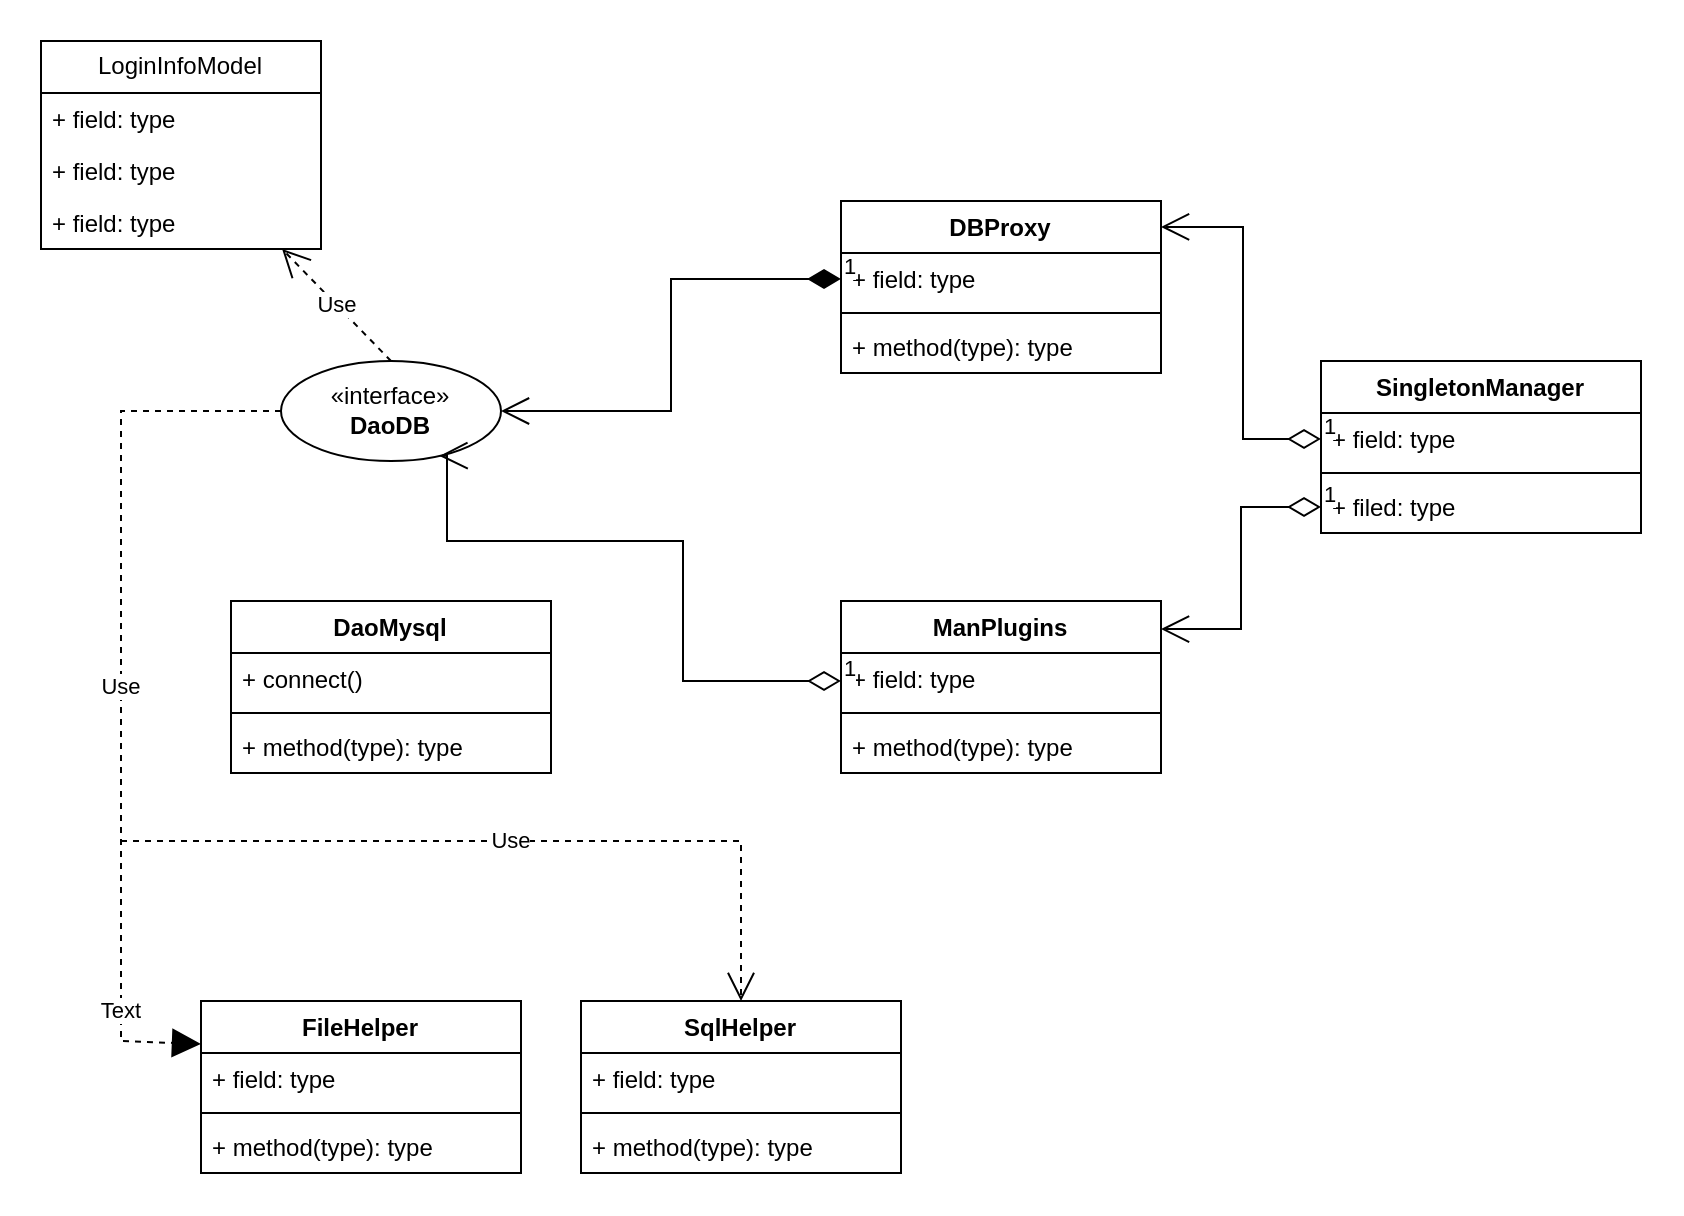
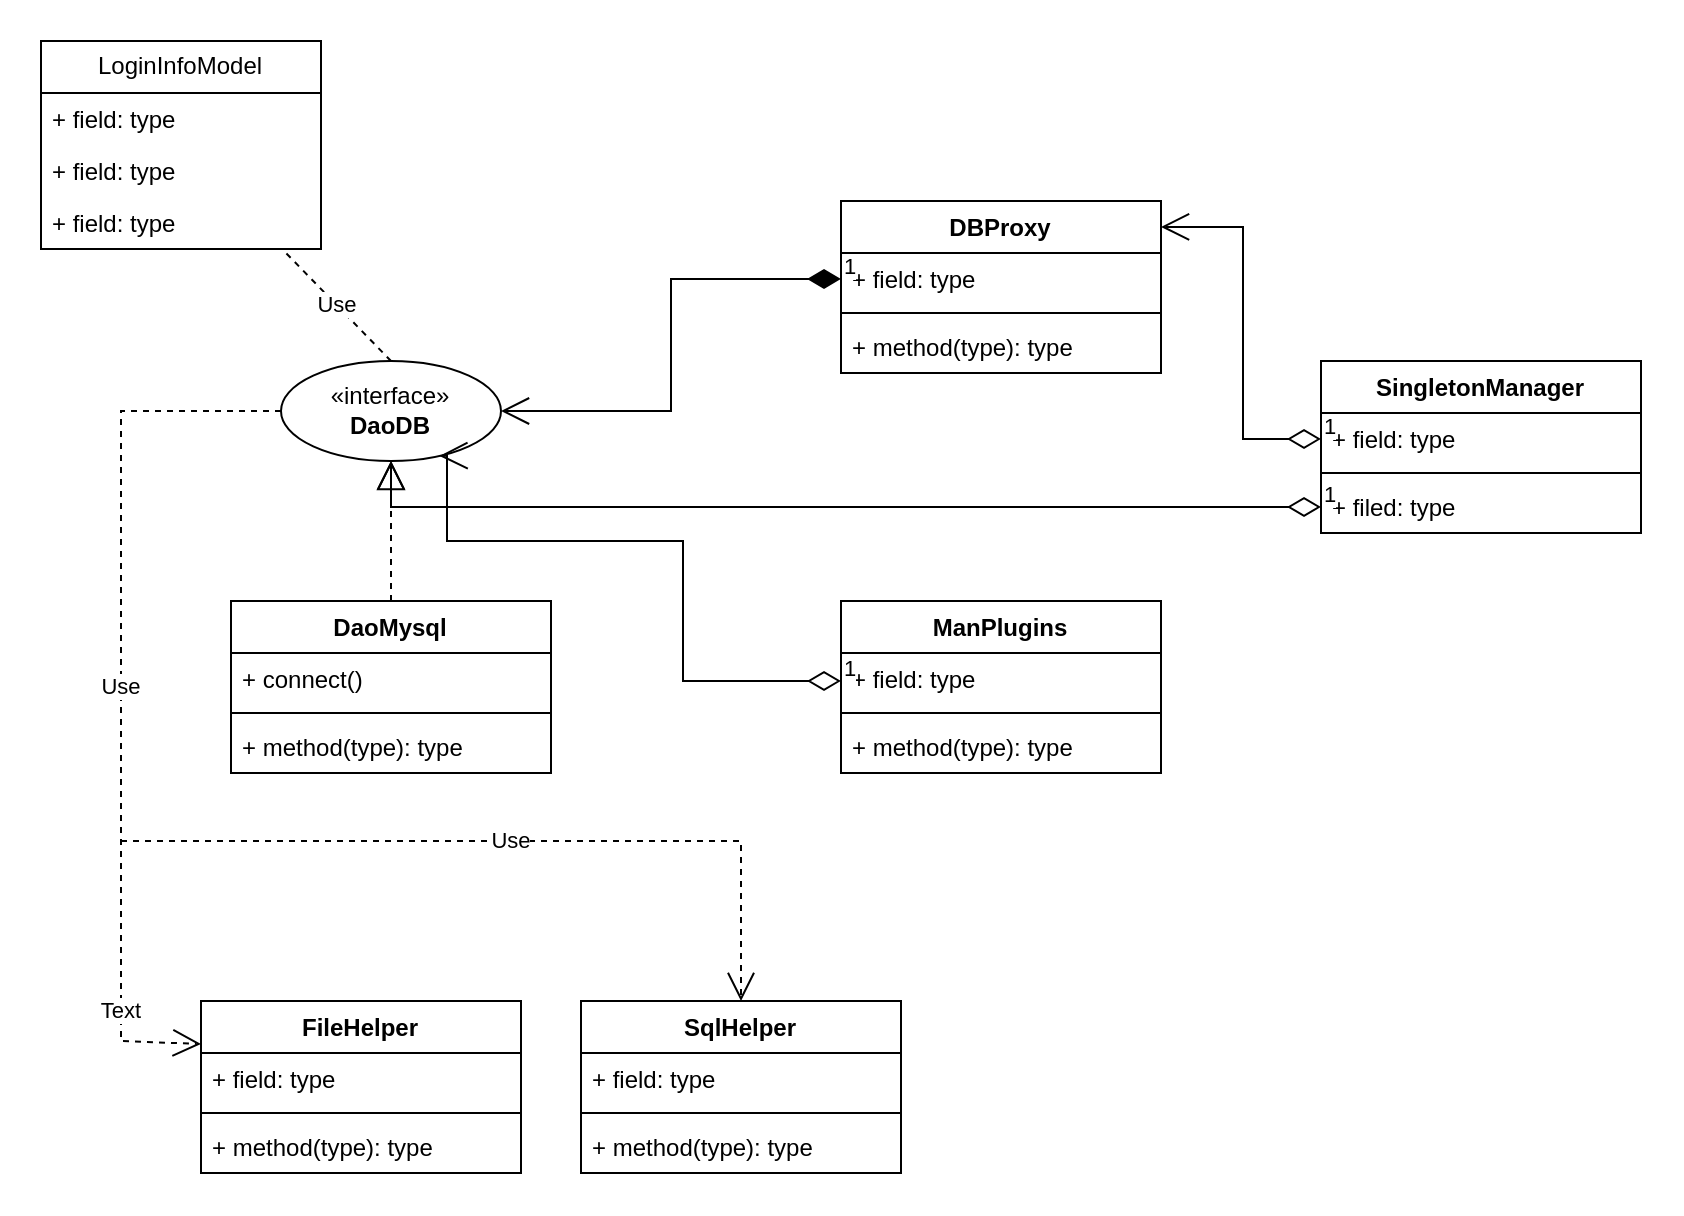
edge "«interface» DaoDB" -> "LoginInfoModel": arrowhead open -> none
edge "DaoMysql" -> "«interface» DaoDB": added
edge "+ filed: type" -- "ManPlugins": now "+ filed: type" -- "«interface» DaoDB"
edge "«interface» DaoDB" -> "FileHelper": arrowhead block -> open
